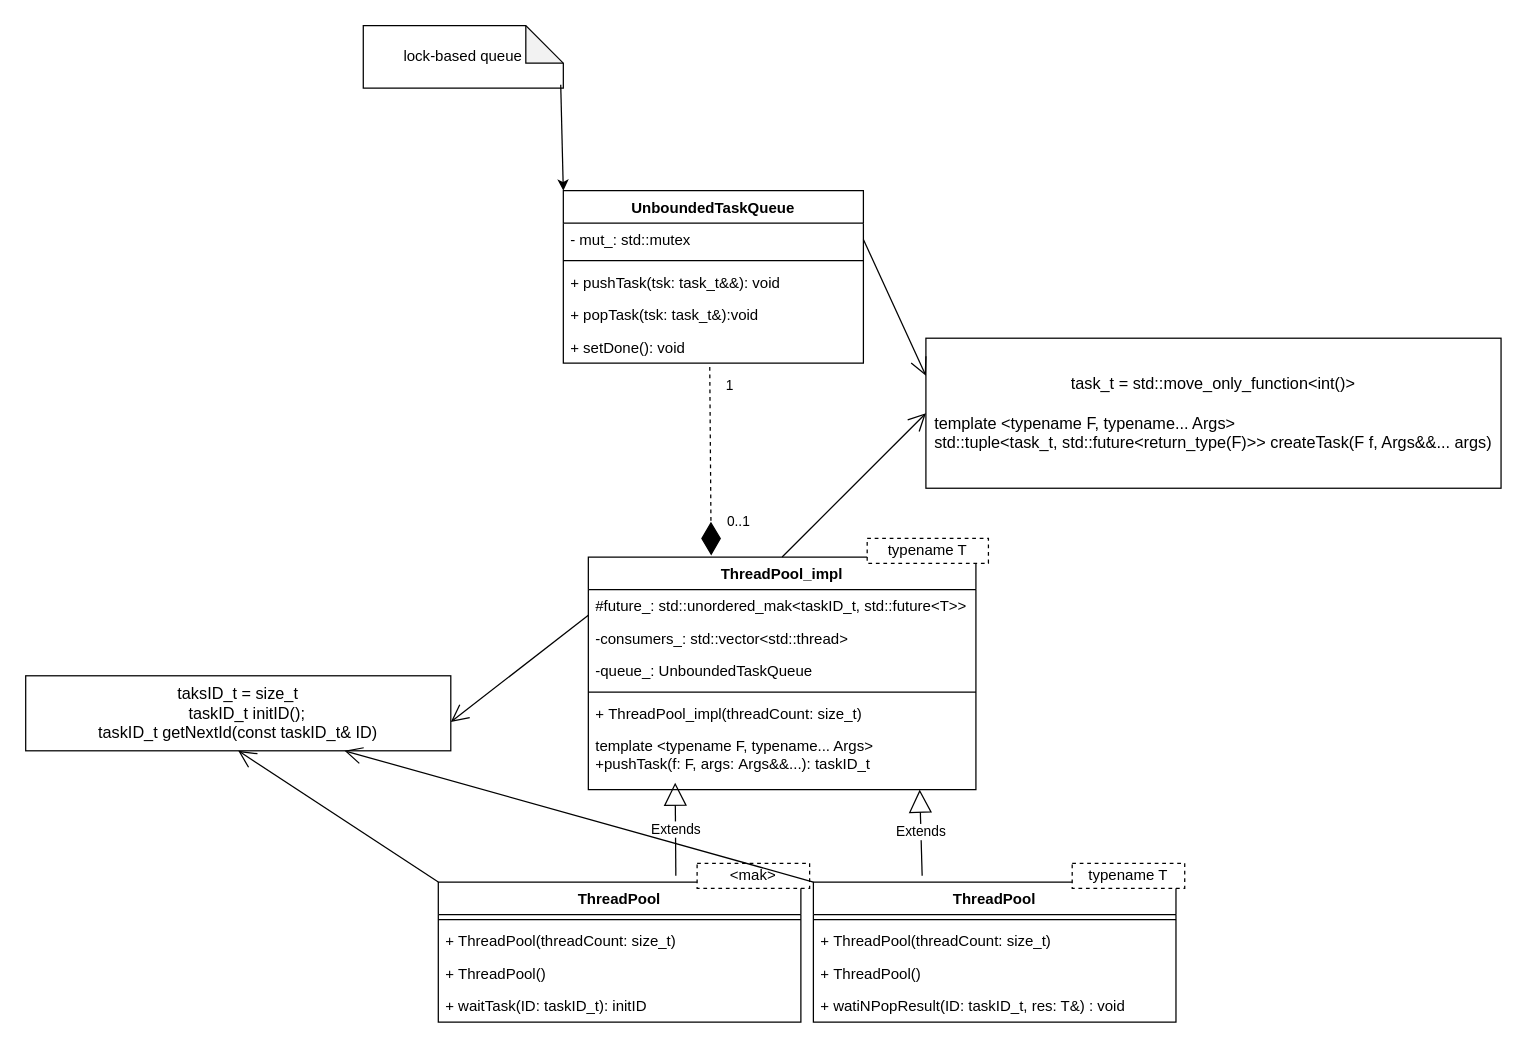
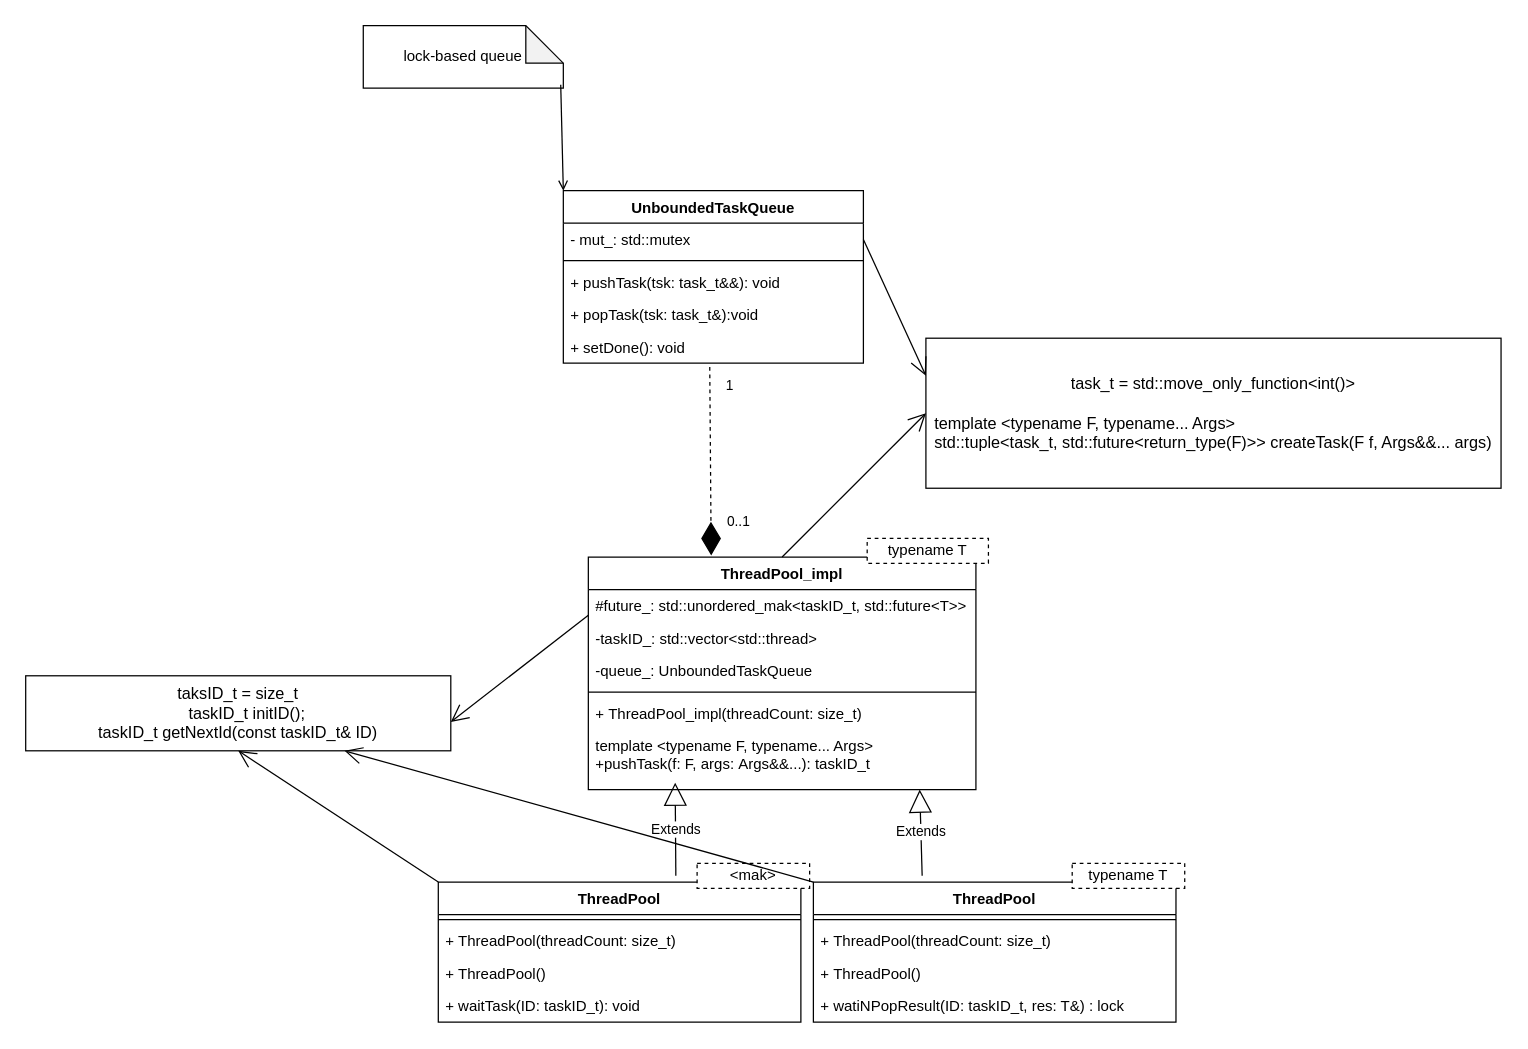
edge "lock-based queue" -> "UnboundedTaskQueue": arrowhead classic -> open
node "-consumers_: std::vector<std::thread>": label "-consumers_: std::vector<std::thread>" -> "-taskID_: std::vector<std::thread>"
node "+ waitTask(ID: taskID_t): initID": label "+ waitTask(ID: taskID_t): initID" -> "+ waitTask(ID: taskID_t): void"
node "+ watiNPopResult(ID: taskID_t, res: T&) : void": label "+ watiNPopResult(ID: taskID_t, res: T&) : void" -> "+ watiNPopResult(ID: taskID_t, res: T&) : lock"
